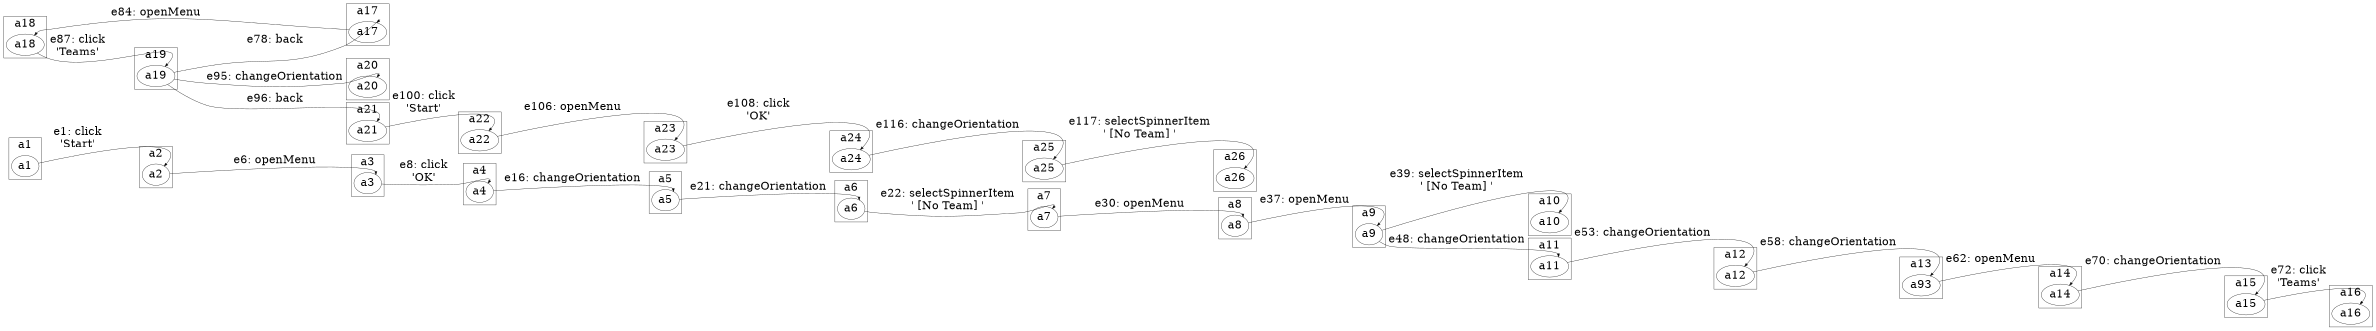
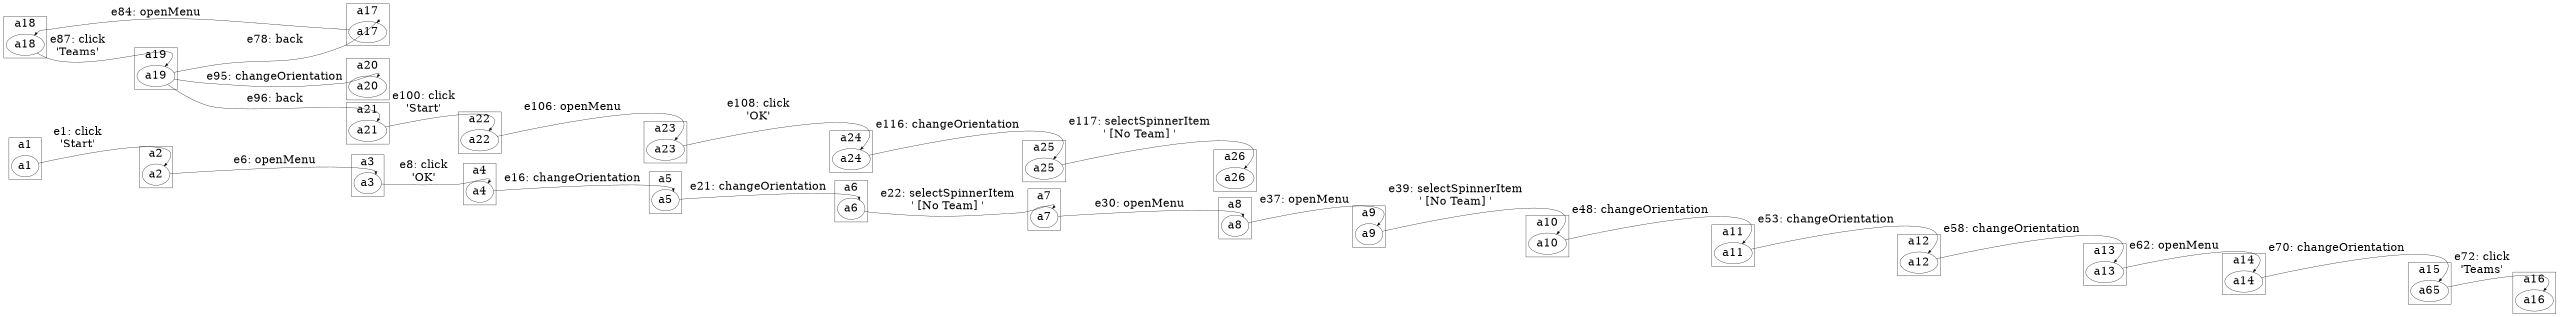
edge "a9" -> "a11": now "a10" -> "a11"
node "a93": label "a93" -> "a13"
node "a15": label "a15" -> "a65"
